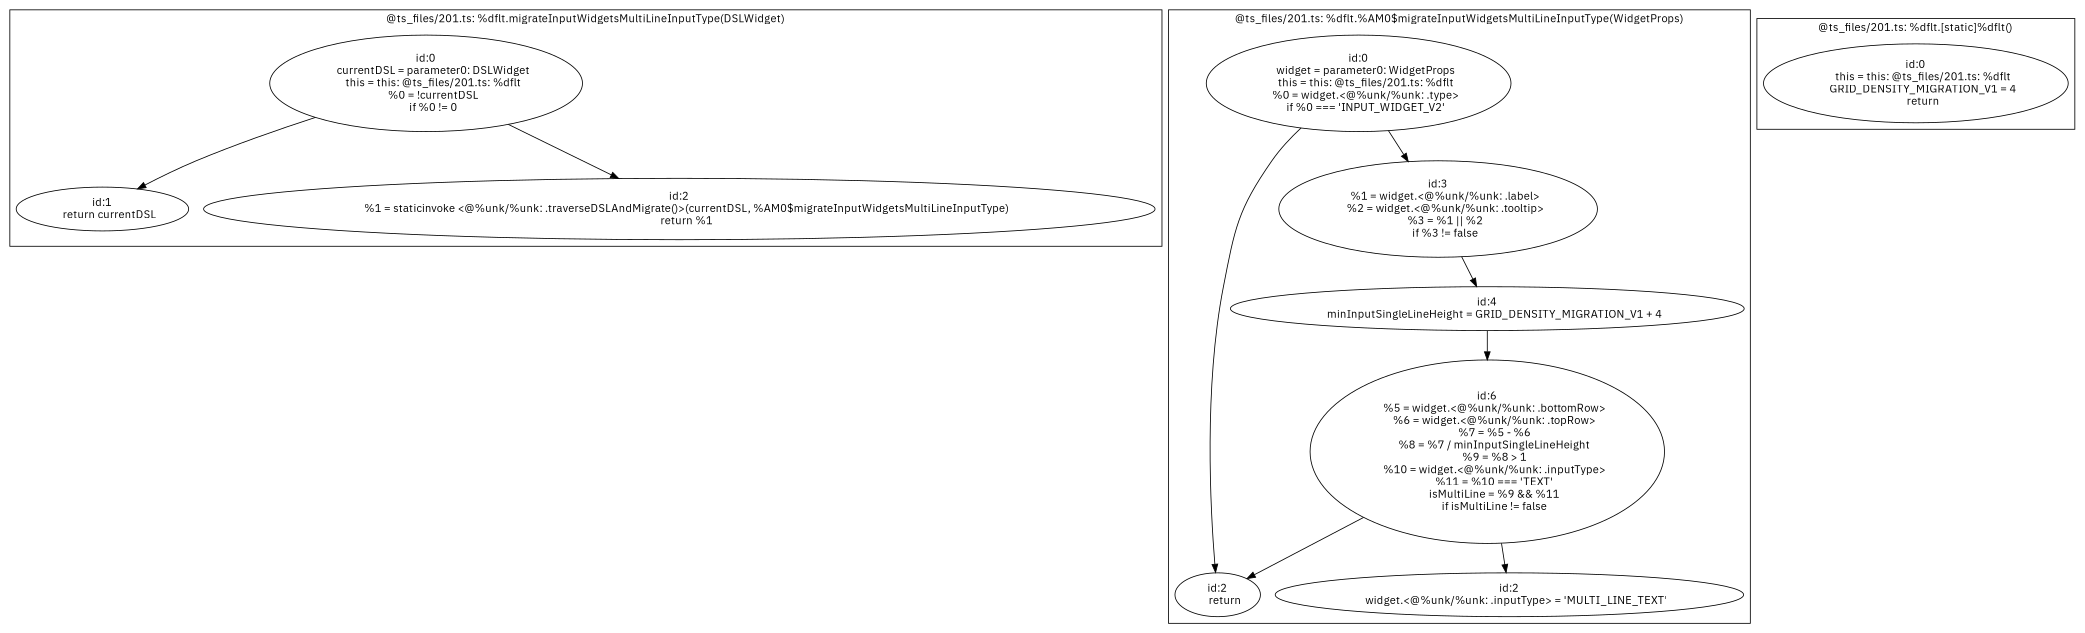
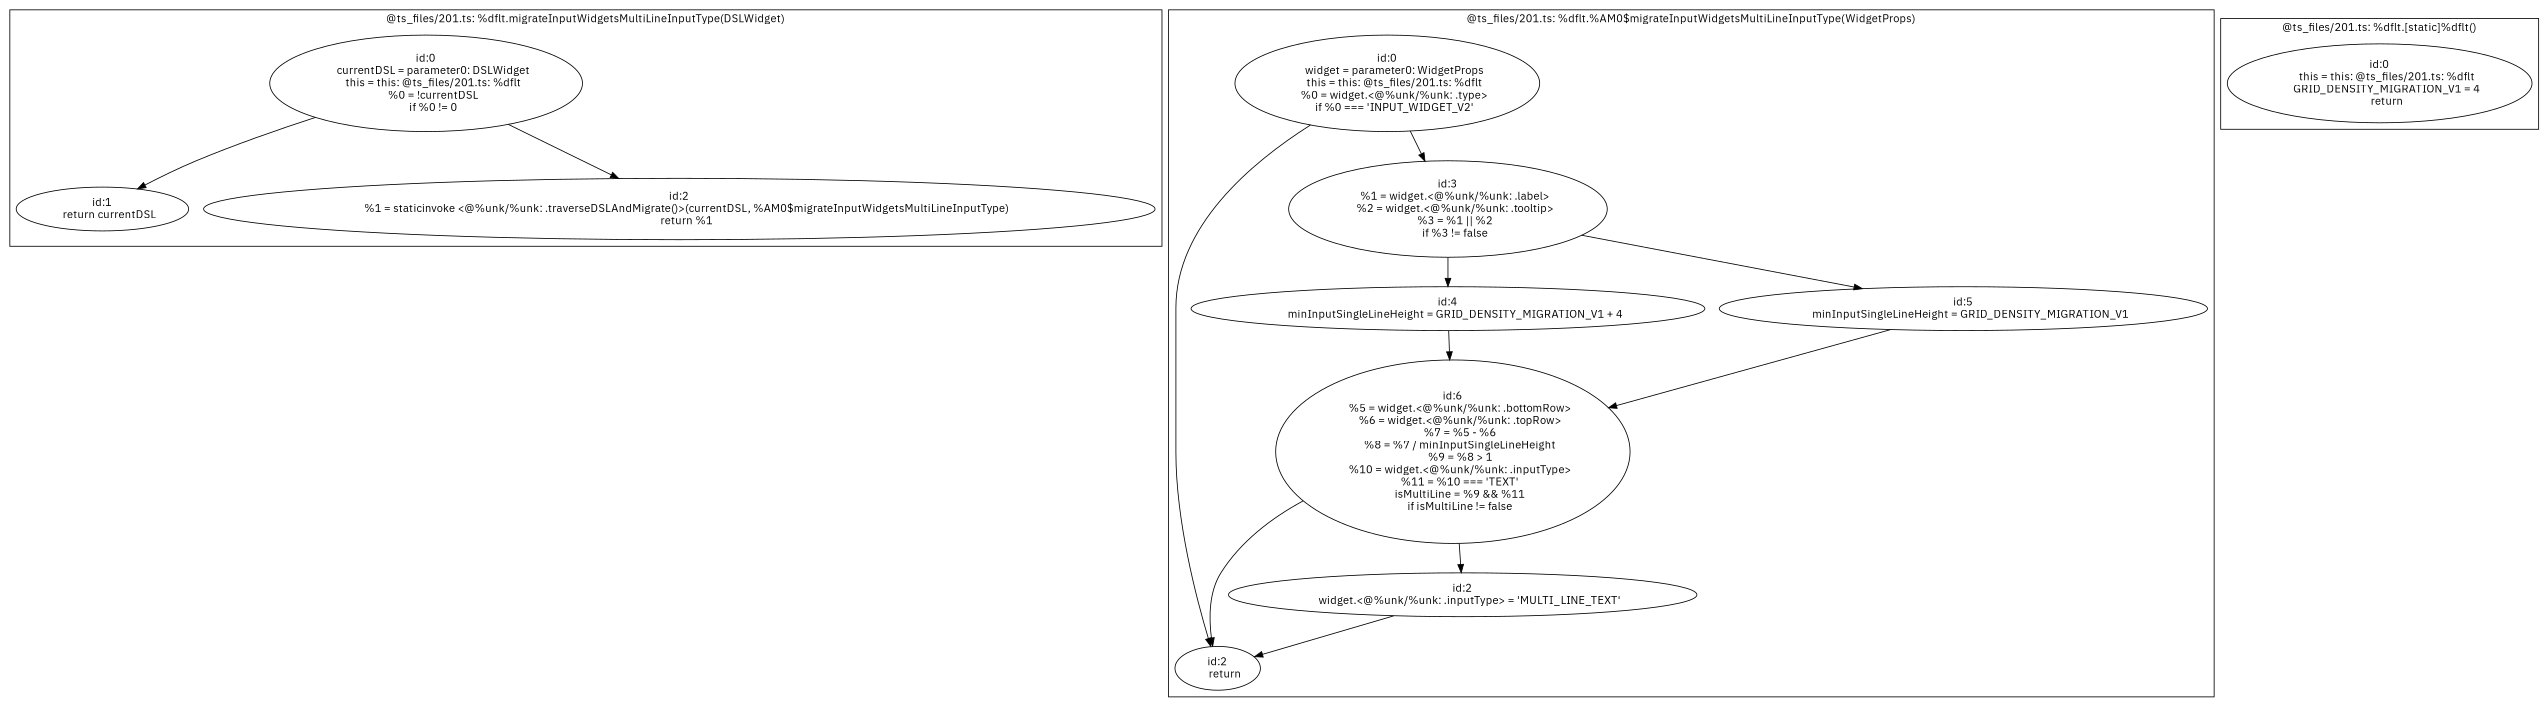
node "id:5 minInputSingleLineHeight = GRID_DENSITY_MIGRATION_V1": added
edge "id:2 widget.<@%unk/%unk: .inputType> = 'MULTI_LINE_TEXT'" -> "id:2 return": added
